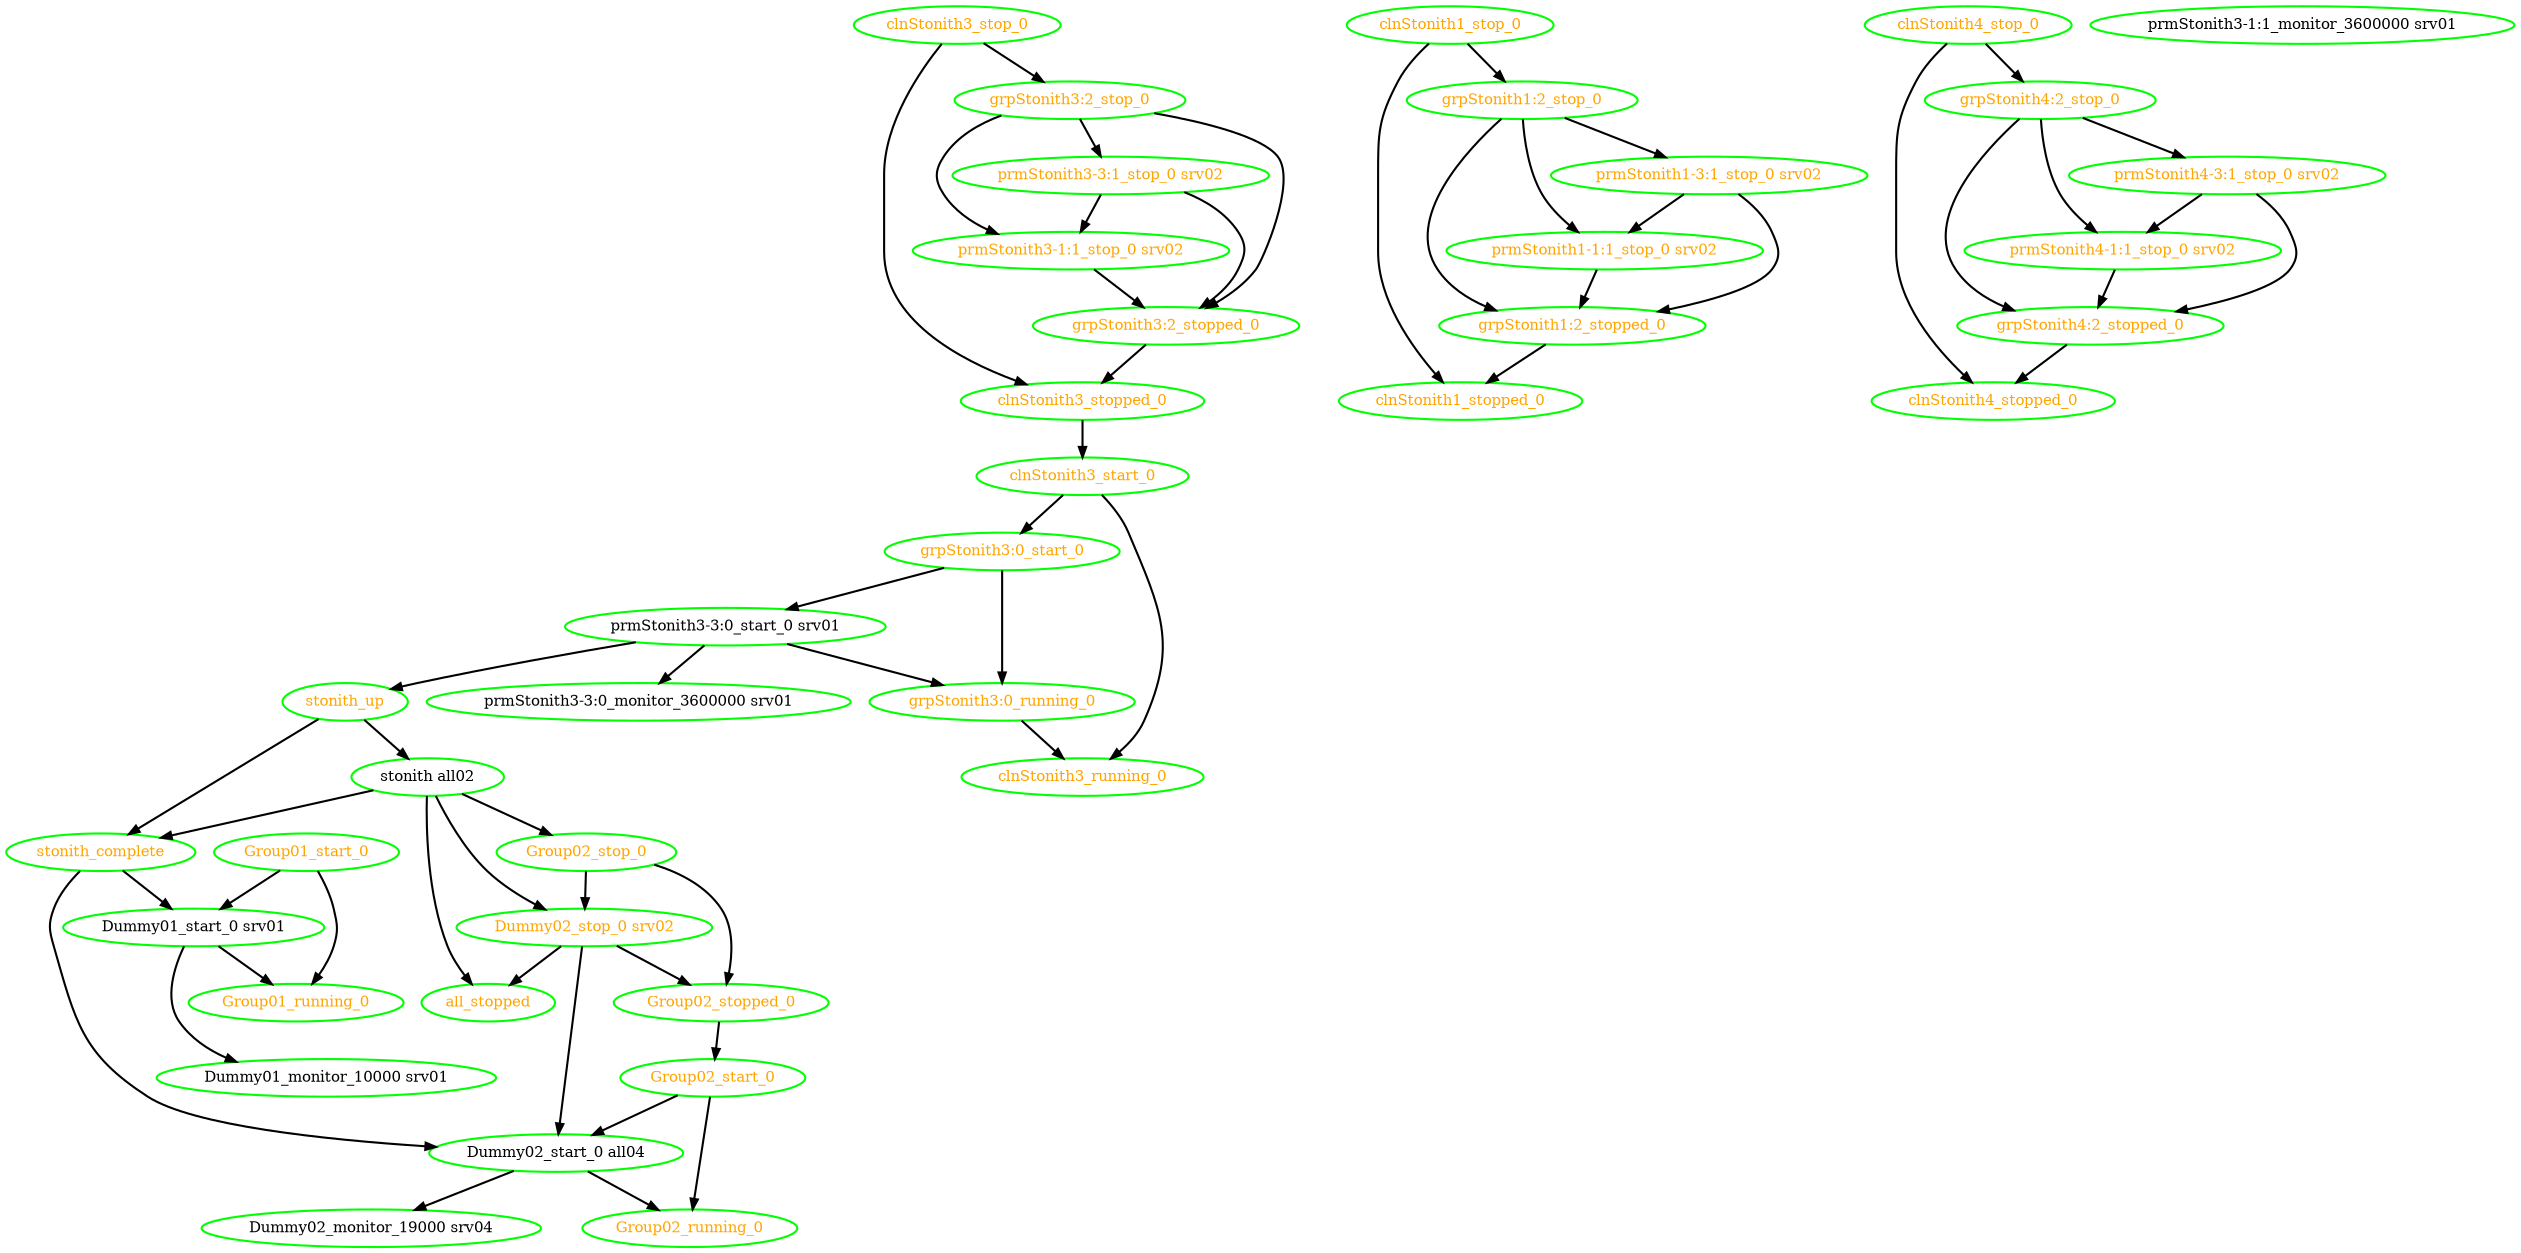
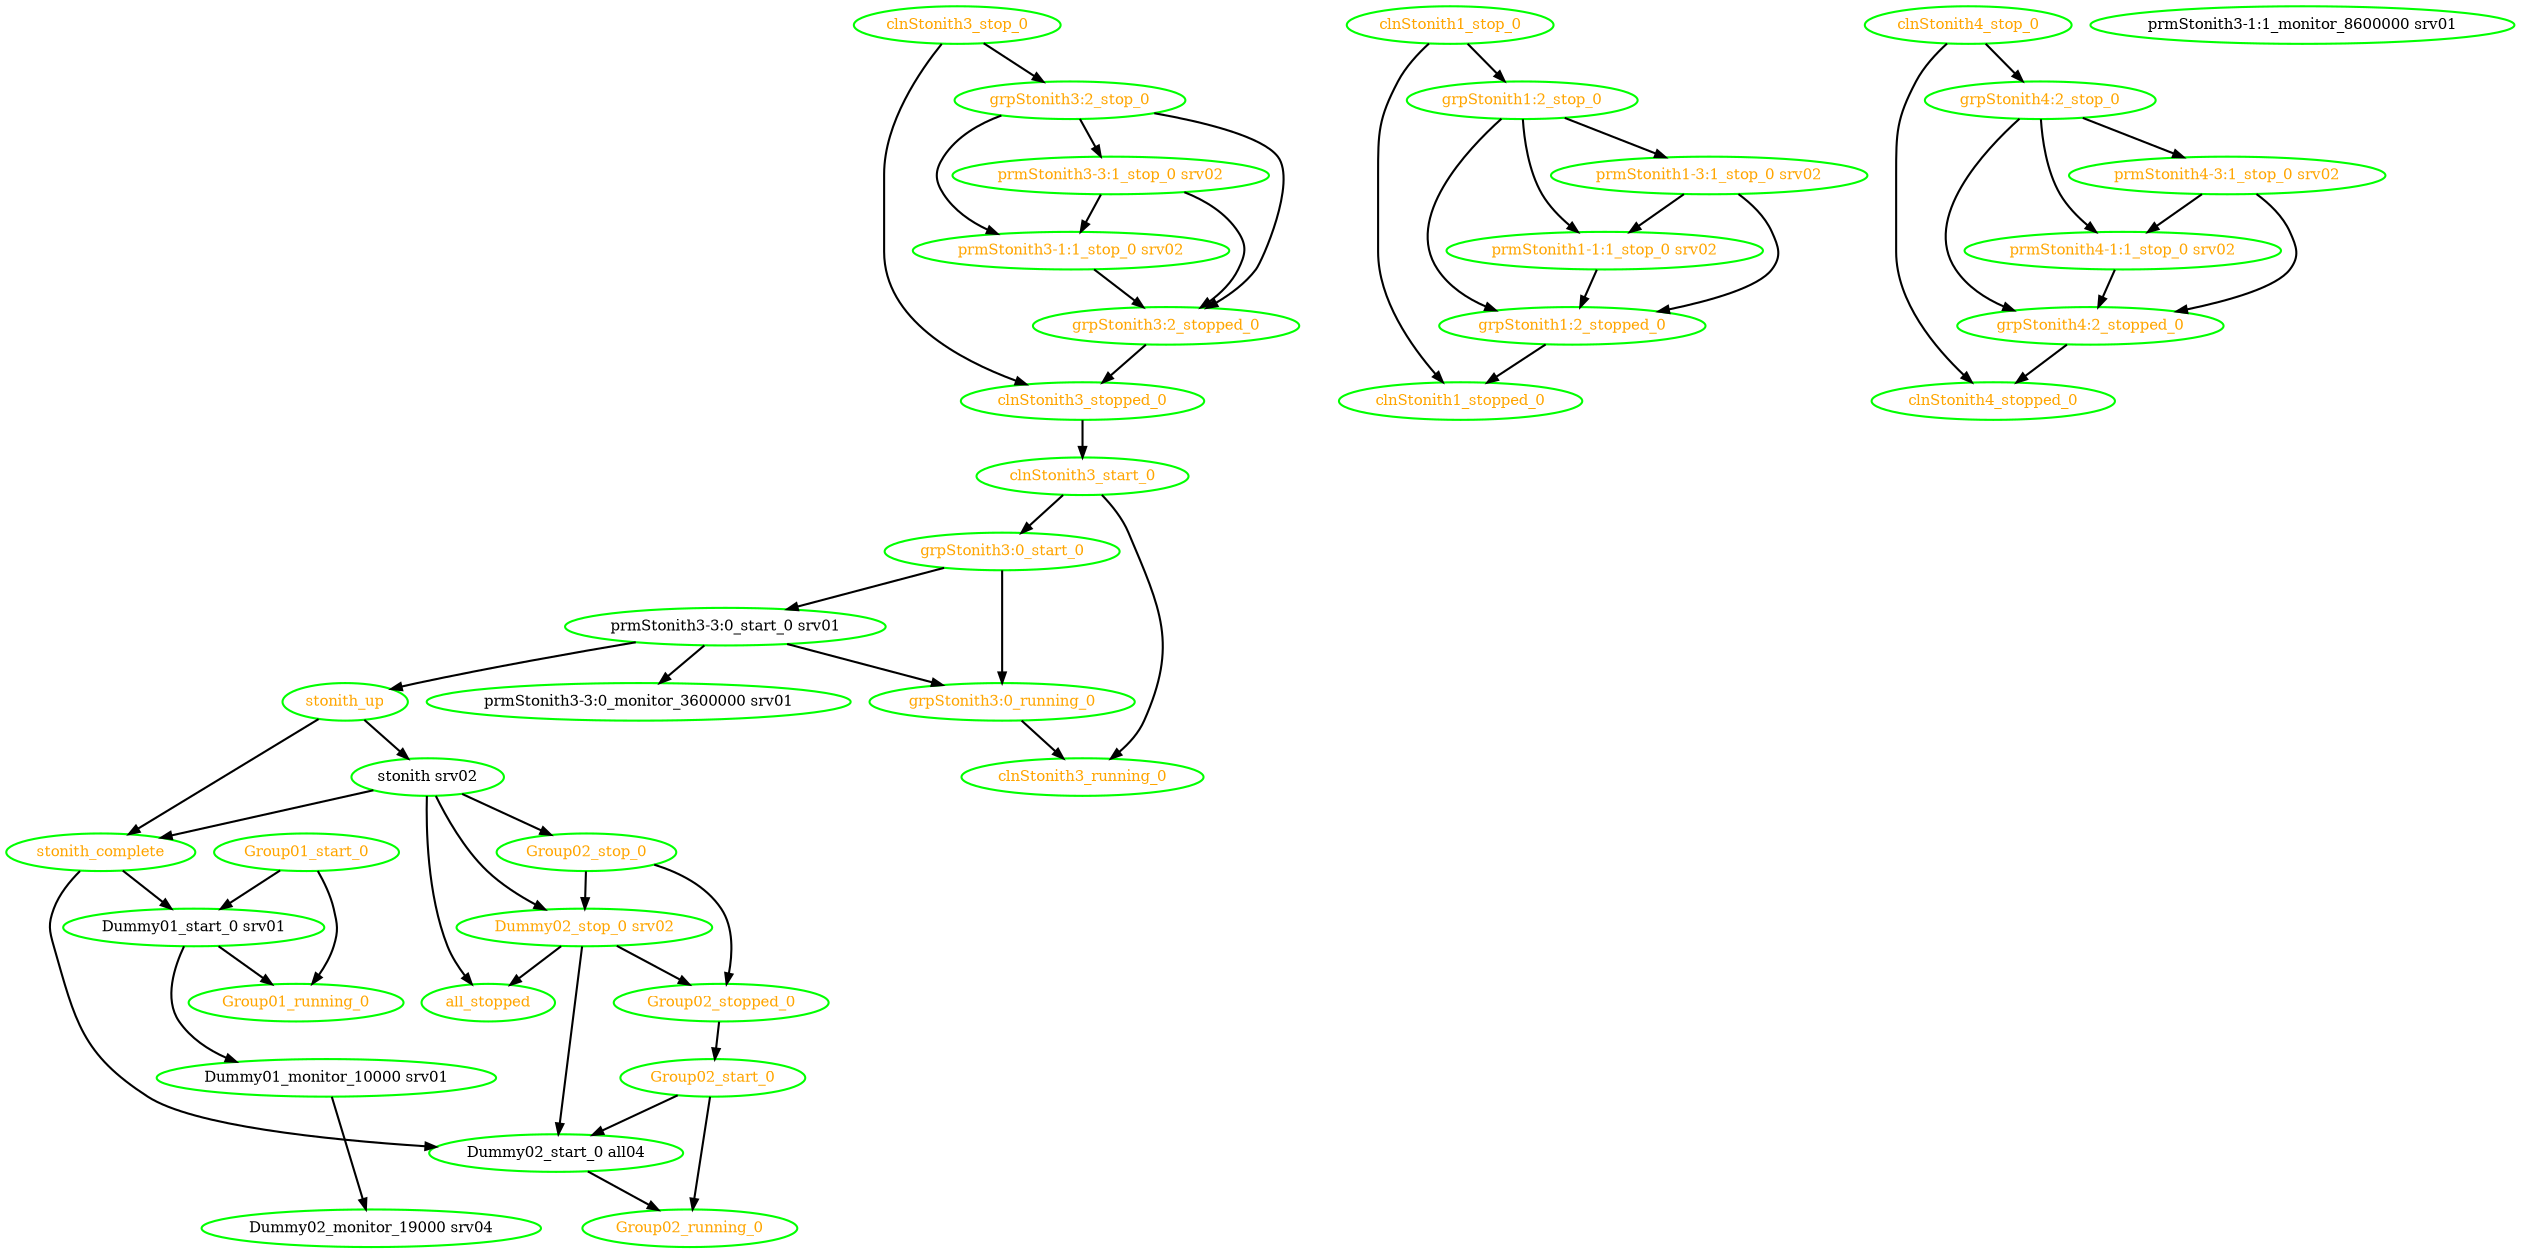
node "prmStonith3-1:1_monitor_3600000 srv01": label "prmStonith3-1:1_monitor_3600000 srv01" -> "prmStonith3-1:1_monitor_8600000 srv01"
node "stonith all02": label "stonith all02" -> "stonith srv02"
edge "Dummy02_start_0 all04" -> "Dummy02_monitor_19000 srv04": now "Dummy01_monitor_10000 srv01" -> "Dummy02_monitor_19000 srv04"
